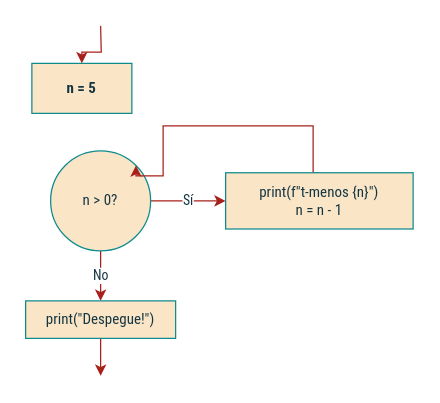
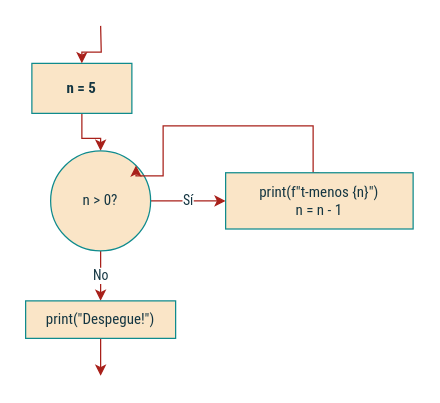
edge "n = 5" -> "n > 0?": added
